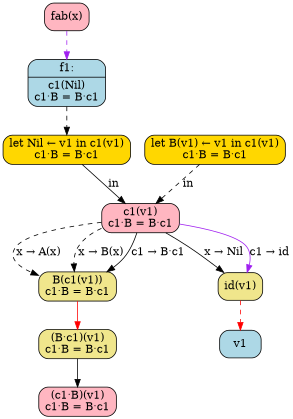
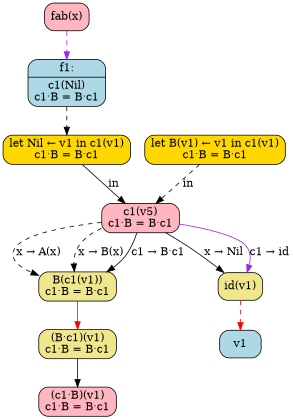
node "c1(v1) c1·B = B·c1": label "c1(v1) c1·B = B·c1" -> "c1(v5) c1·B = B·c1"
